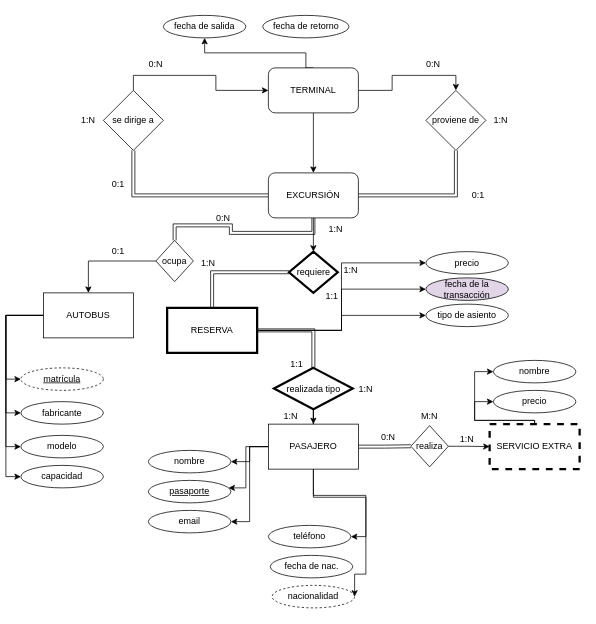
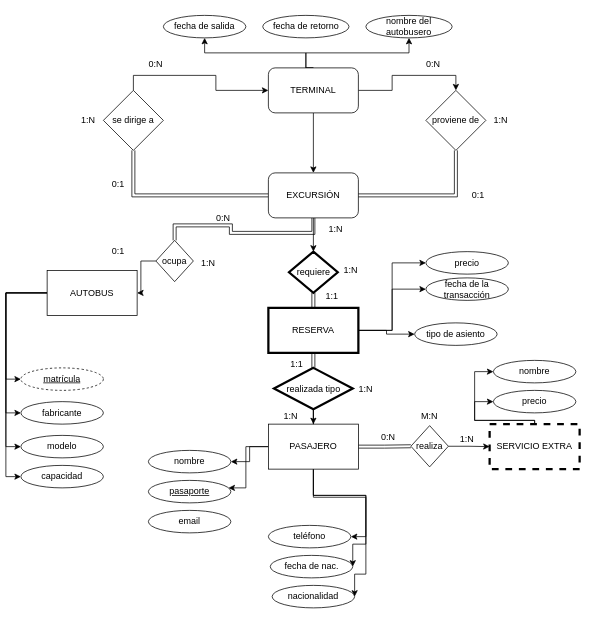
node "nombre del autobusero": added
edge "TERMINAL" -> "nombre del autobusero": added
node "fecha de la transacción": fillcolor #e1d5e7 -> #ffffff
node "AUTOBUS": moved (88, 315) -> (92, 293)
node "tipo de asiento": moved (467, 315) -> (456, 334)
node "RESERVA": moved (212, 330) -> (313, 330)
edge "PASAJERO" -> "email": removed
edge "PASAJERO" -> "fecha de nac.": added
node "nacionalidad": style dashed -> solid
